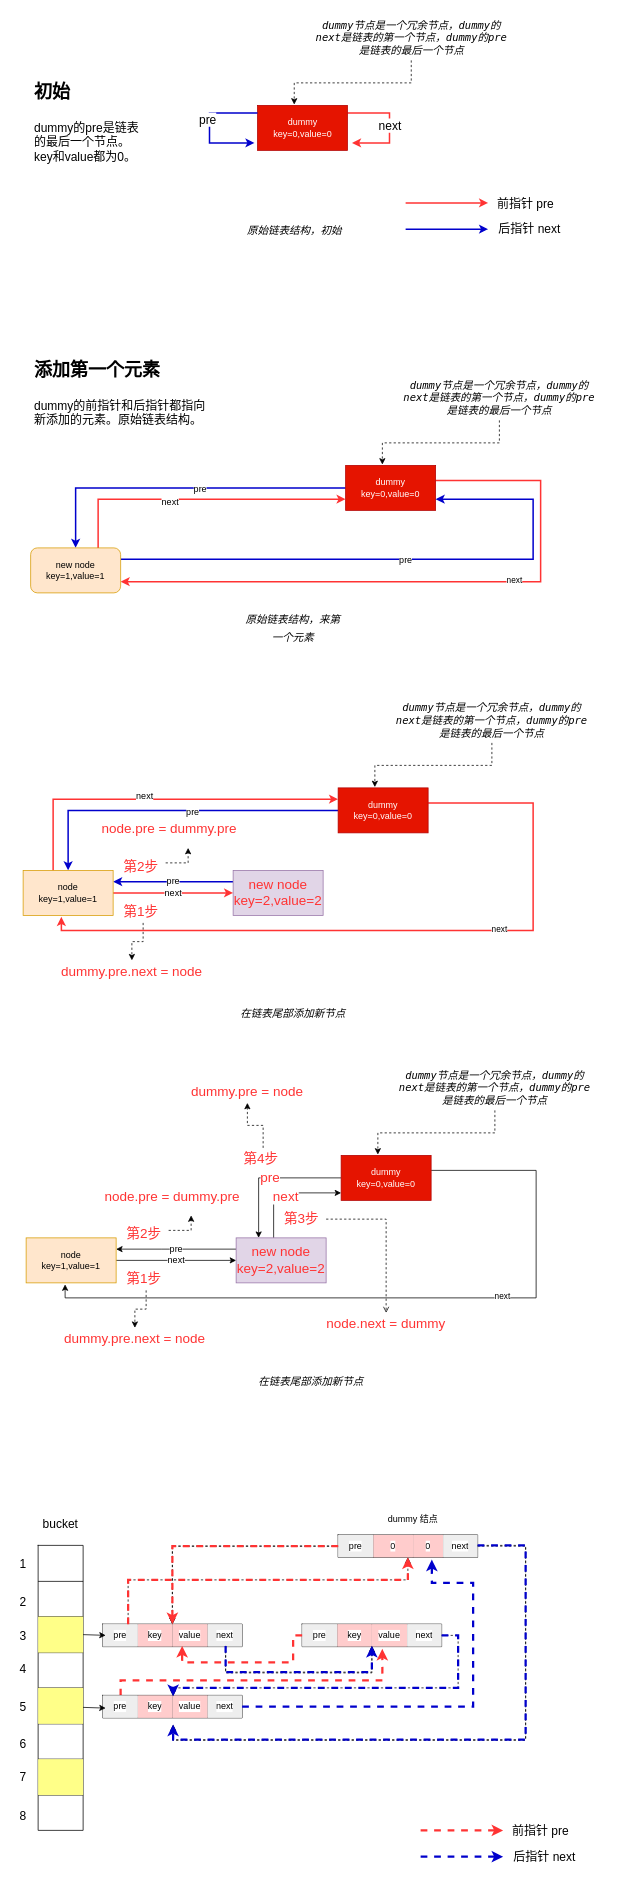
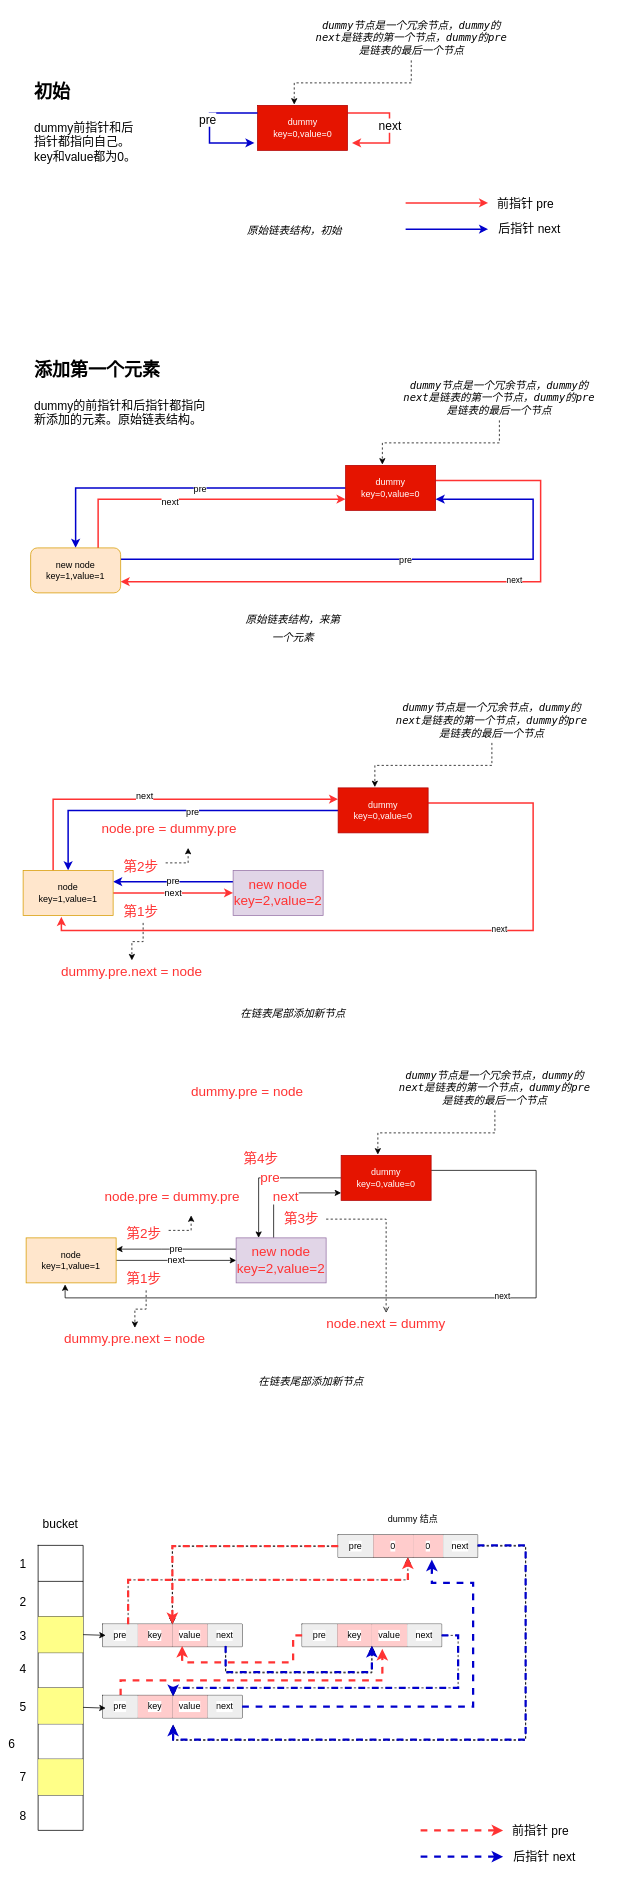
node "初始 dummy的pre是链表的最后一个节点。key和value都为0。": label "初始 dummy的pre是链表的最后一个节点。key和value都为0。" -> "初始 dummy前指针和后指针都指向自己。key和value都为0。"
edge "第4步" -> "dummy.pre = node": removed
node "6": moved (23, 1744) -> (12, 1744)
